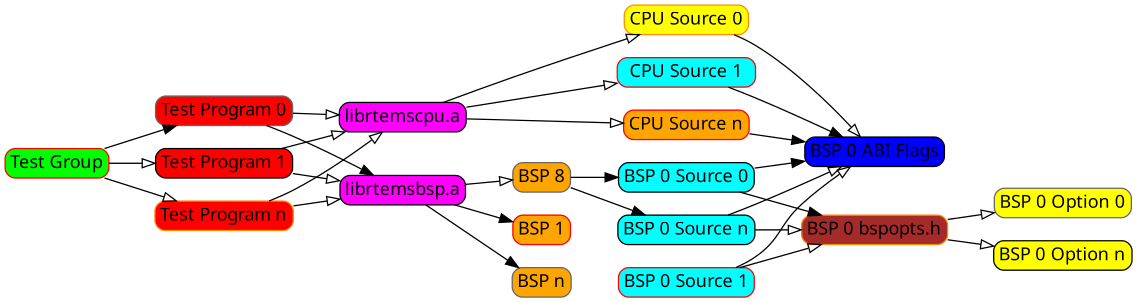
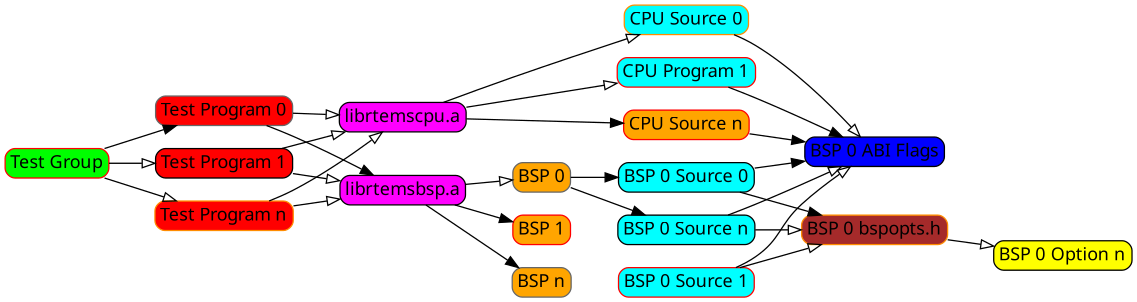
node "CPU Source 0": fillcolor yellow -> cyan
node "CPU Source 1": label "CPU Source 1" -> "CPU Program 1"
edge "librtemscpu.a" -> "CPU Source n": arrowhead onormal -> normal
node "BSP 8": label "BSP 8" -> "BSP 0"
node "BSP 0 Option 0": removed
